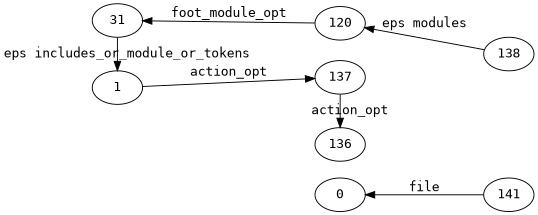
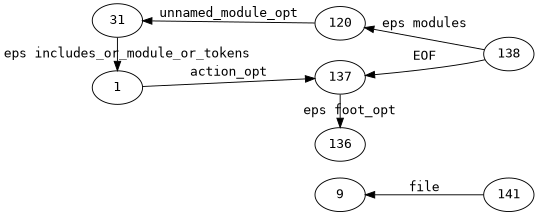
edge "120" -> "31": label "foot_module_opt" -> "unnamed_module_opt"
edge "138" -> "137": added, label "EOF"
edge "137" -> "136": label "action_opt" -> "eps foot_opt"
node "0": label "0" -> "9"
